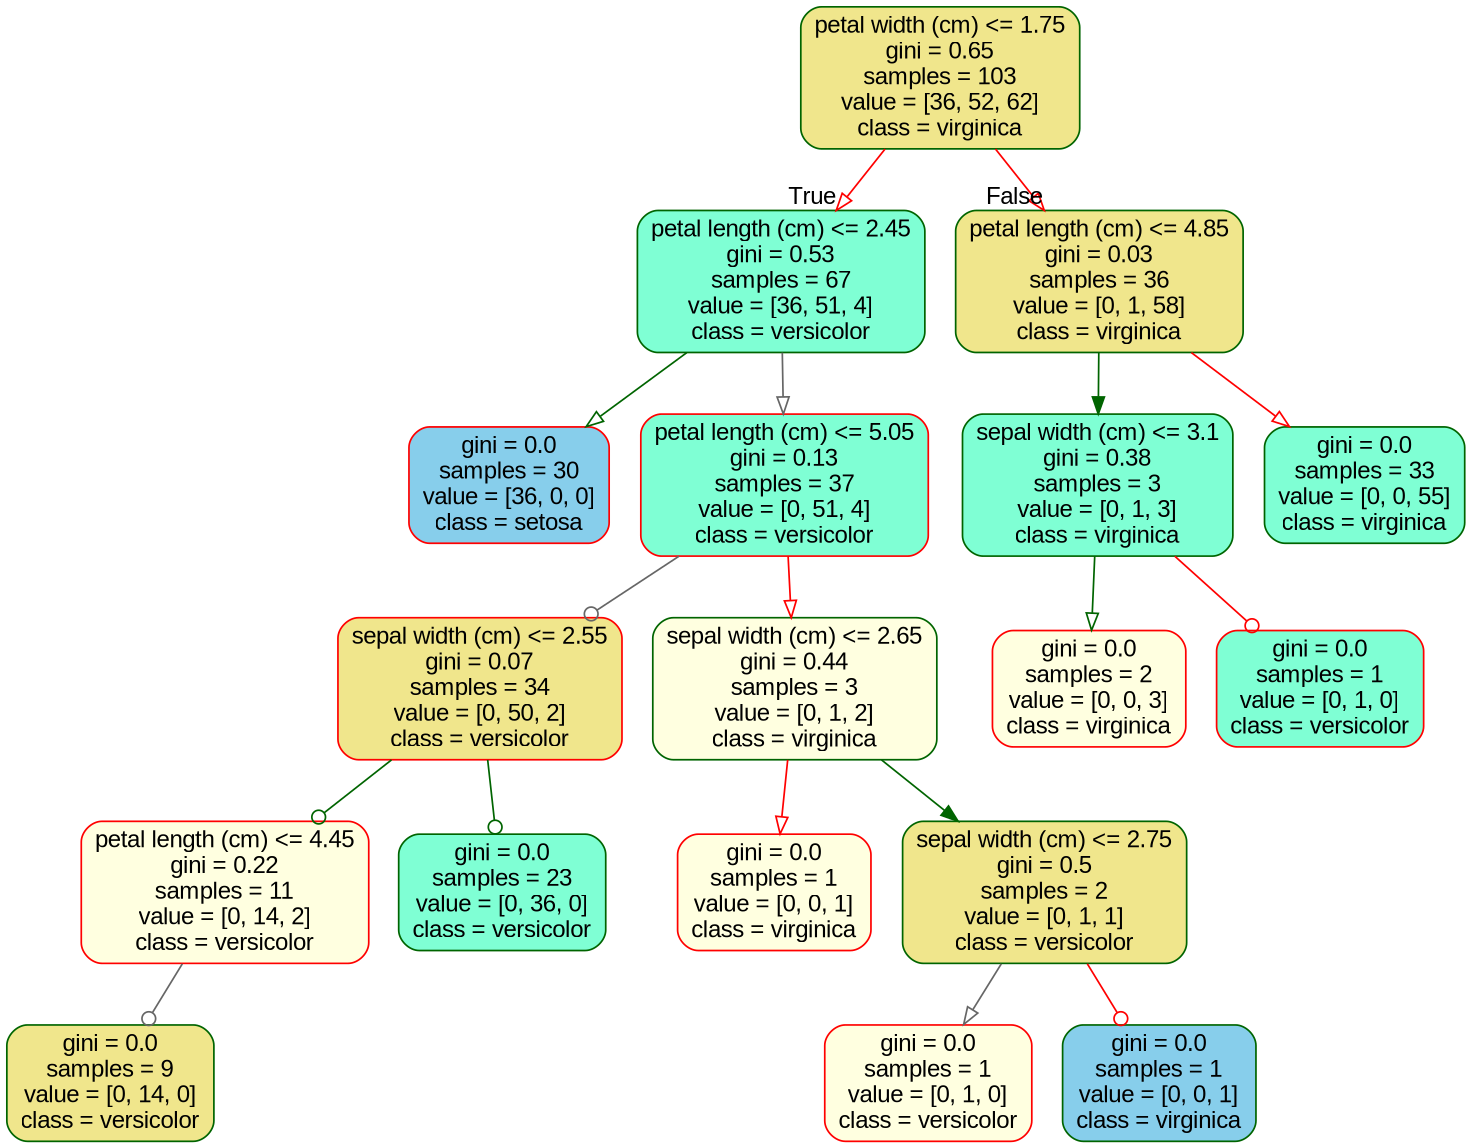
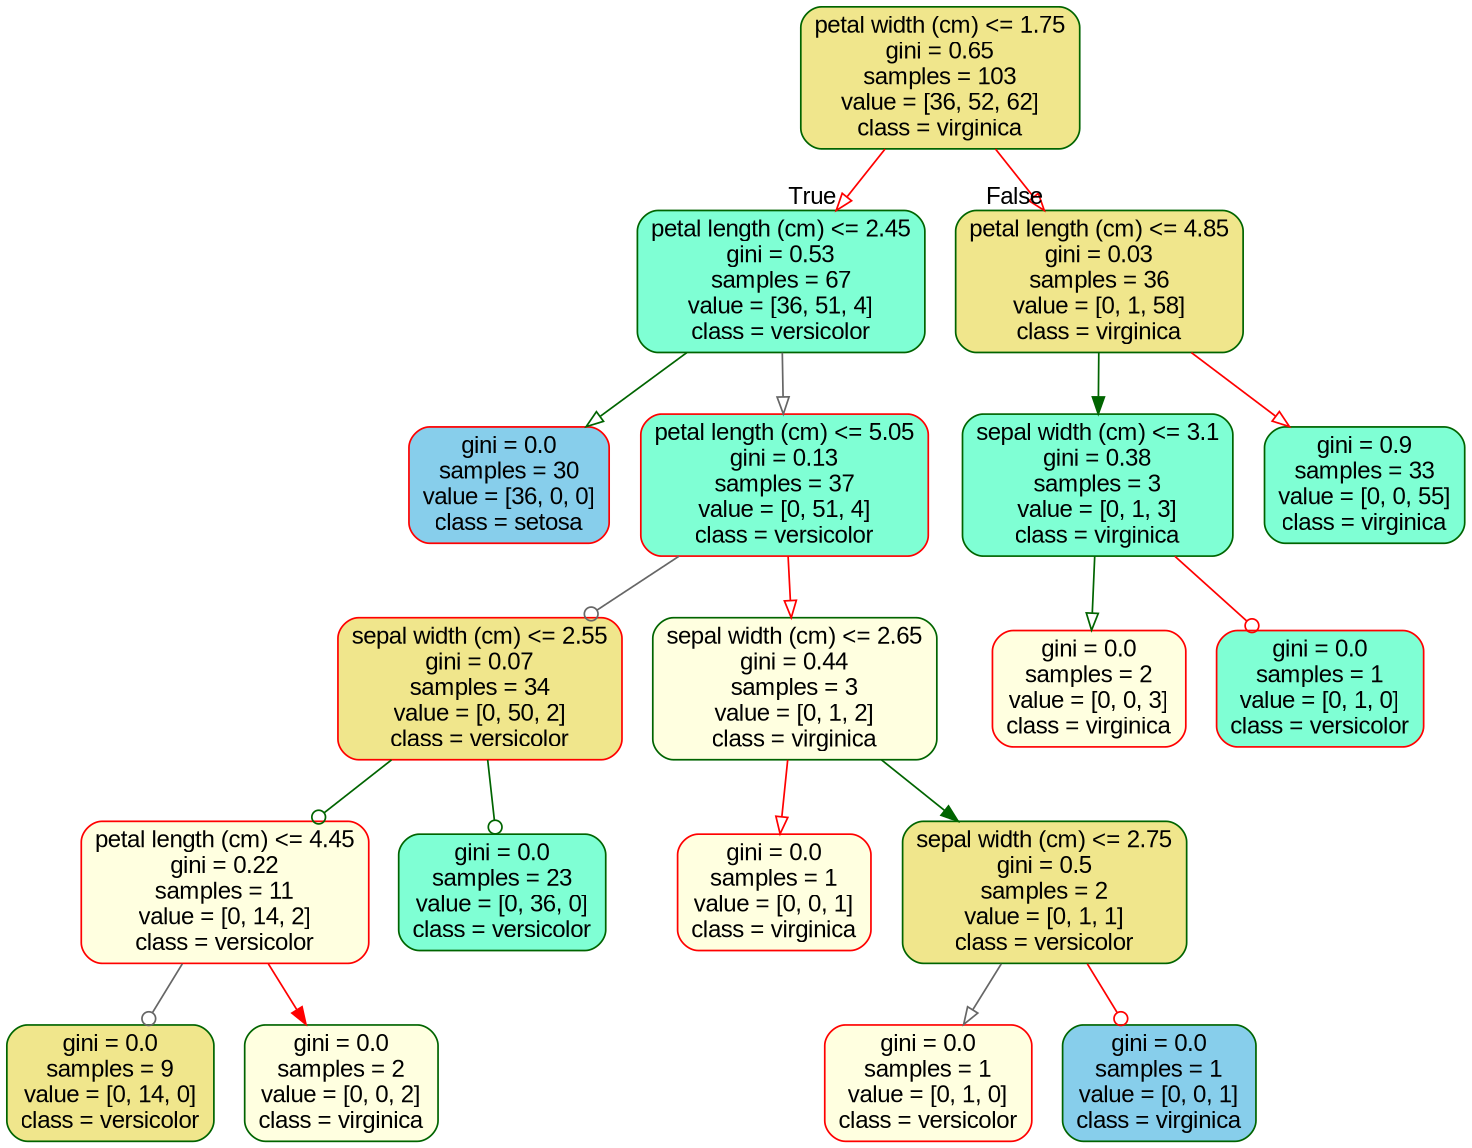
node "gini = 0.0 samples = 33 value = [0, 0, 55] class = virginica": label "gini = 0.0 samples = 33 value = [0, 0, 55] class = virginica" -> "gini = 0.9 samples = 33 value = [0, 0, 55] class = virginica"
node "gini = 0.0 samples = 2 value = [0, 0, 2] class = virginica": added
